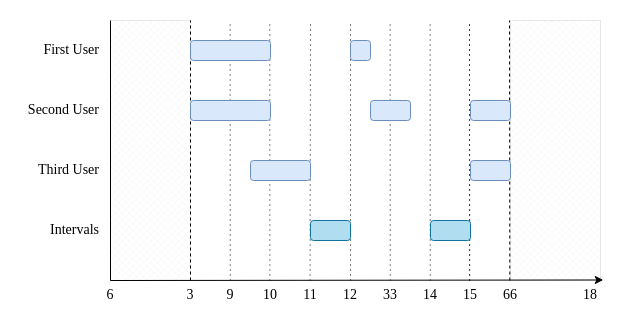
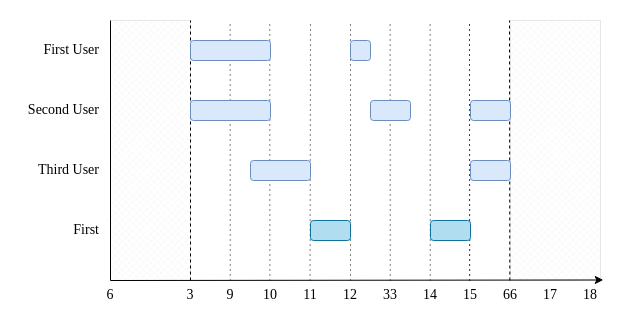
node "Intervals": label "Intervals" -> "First"
node "17": added
